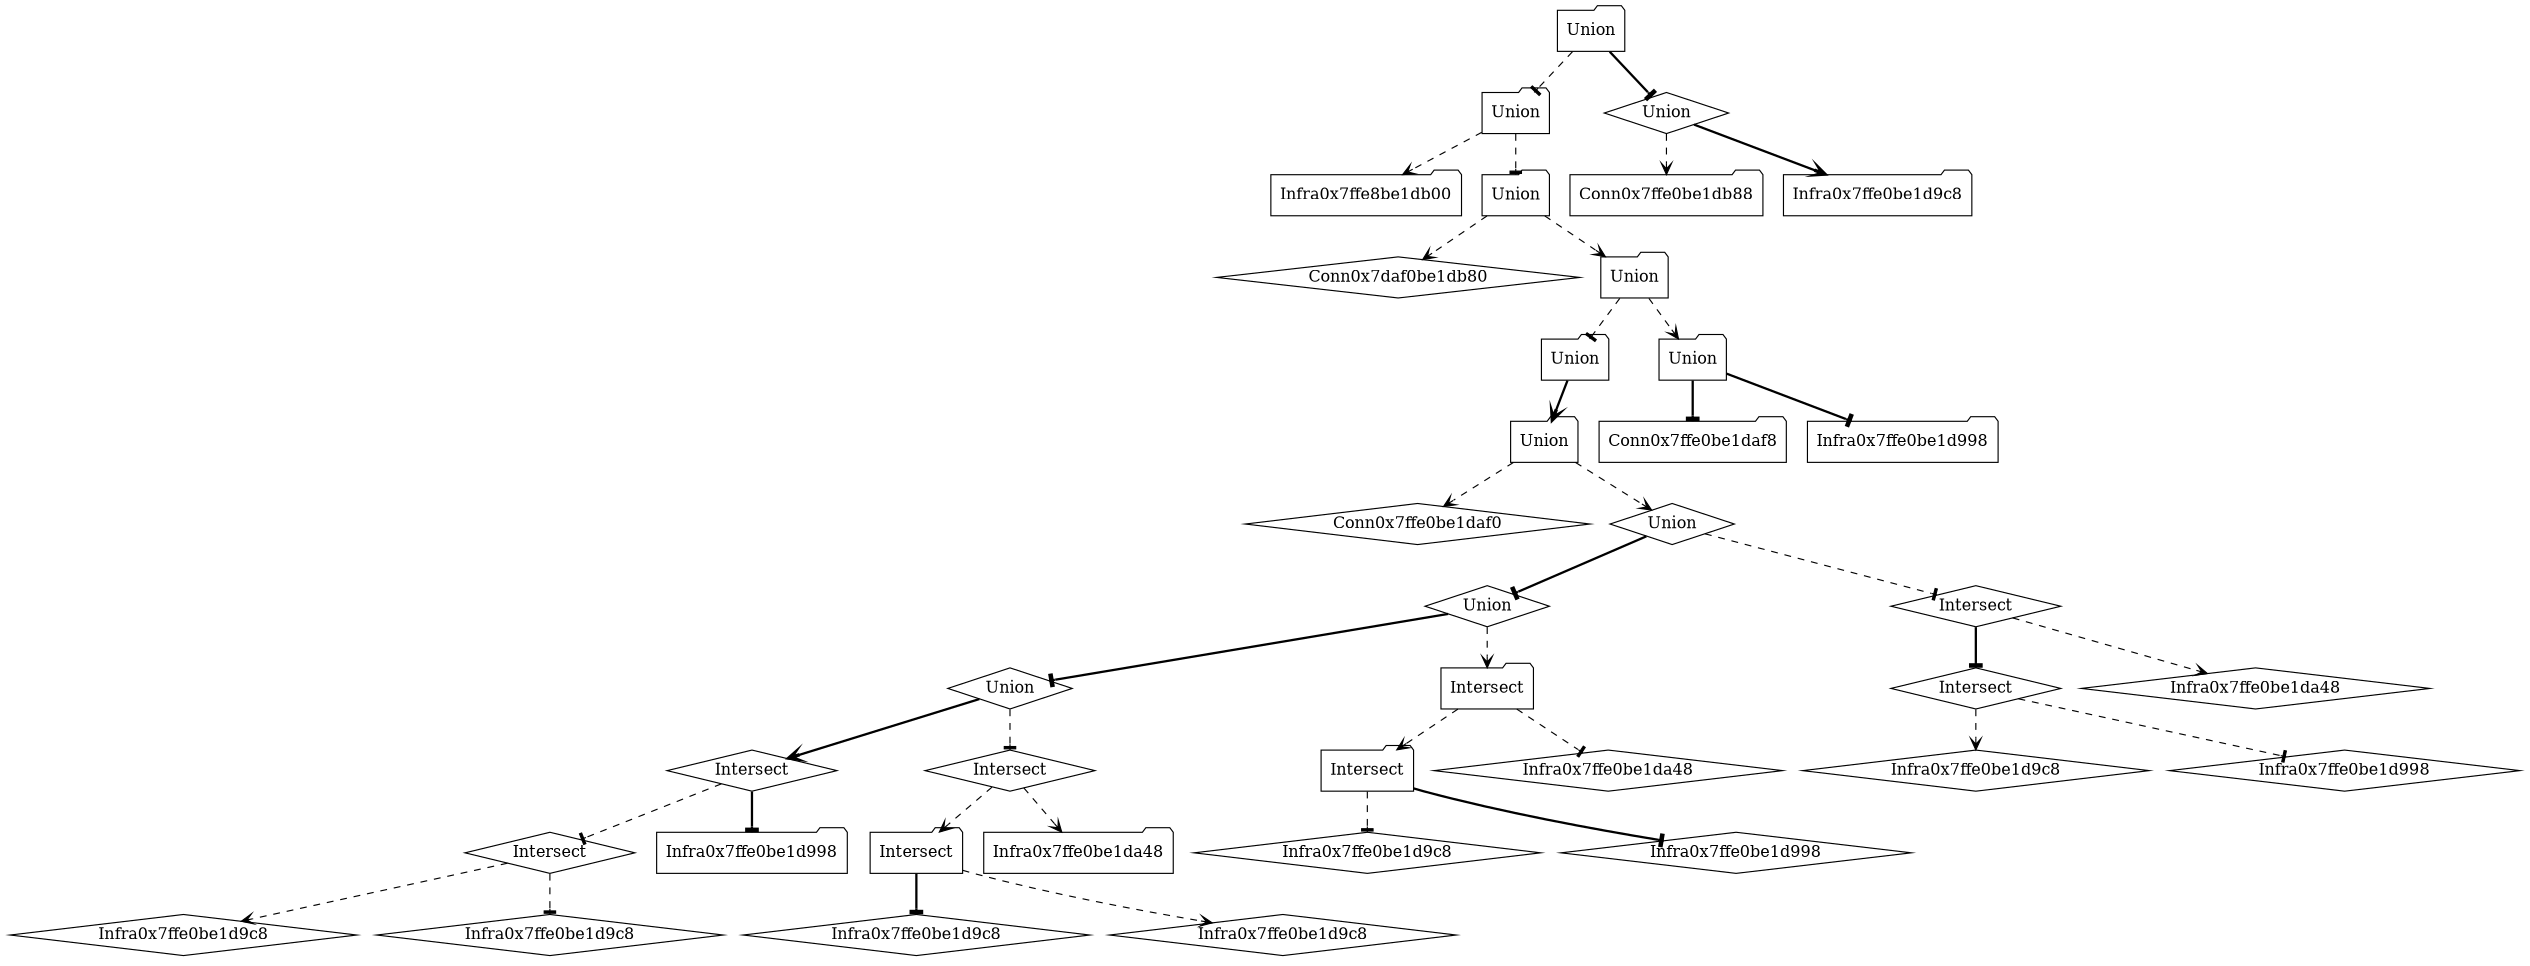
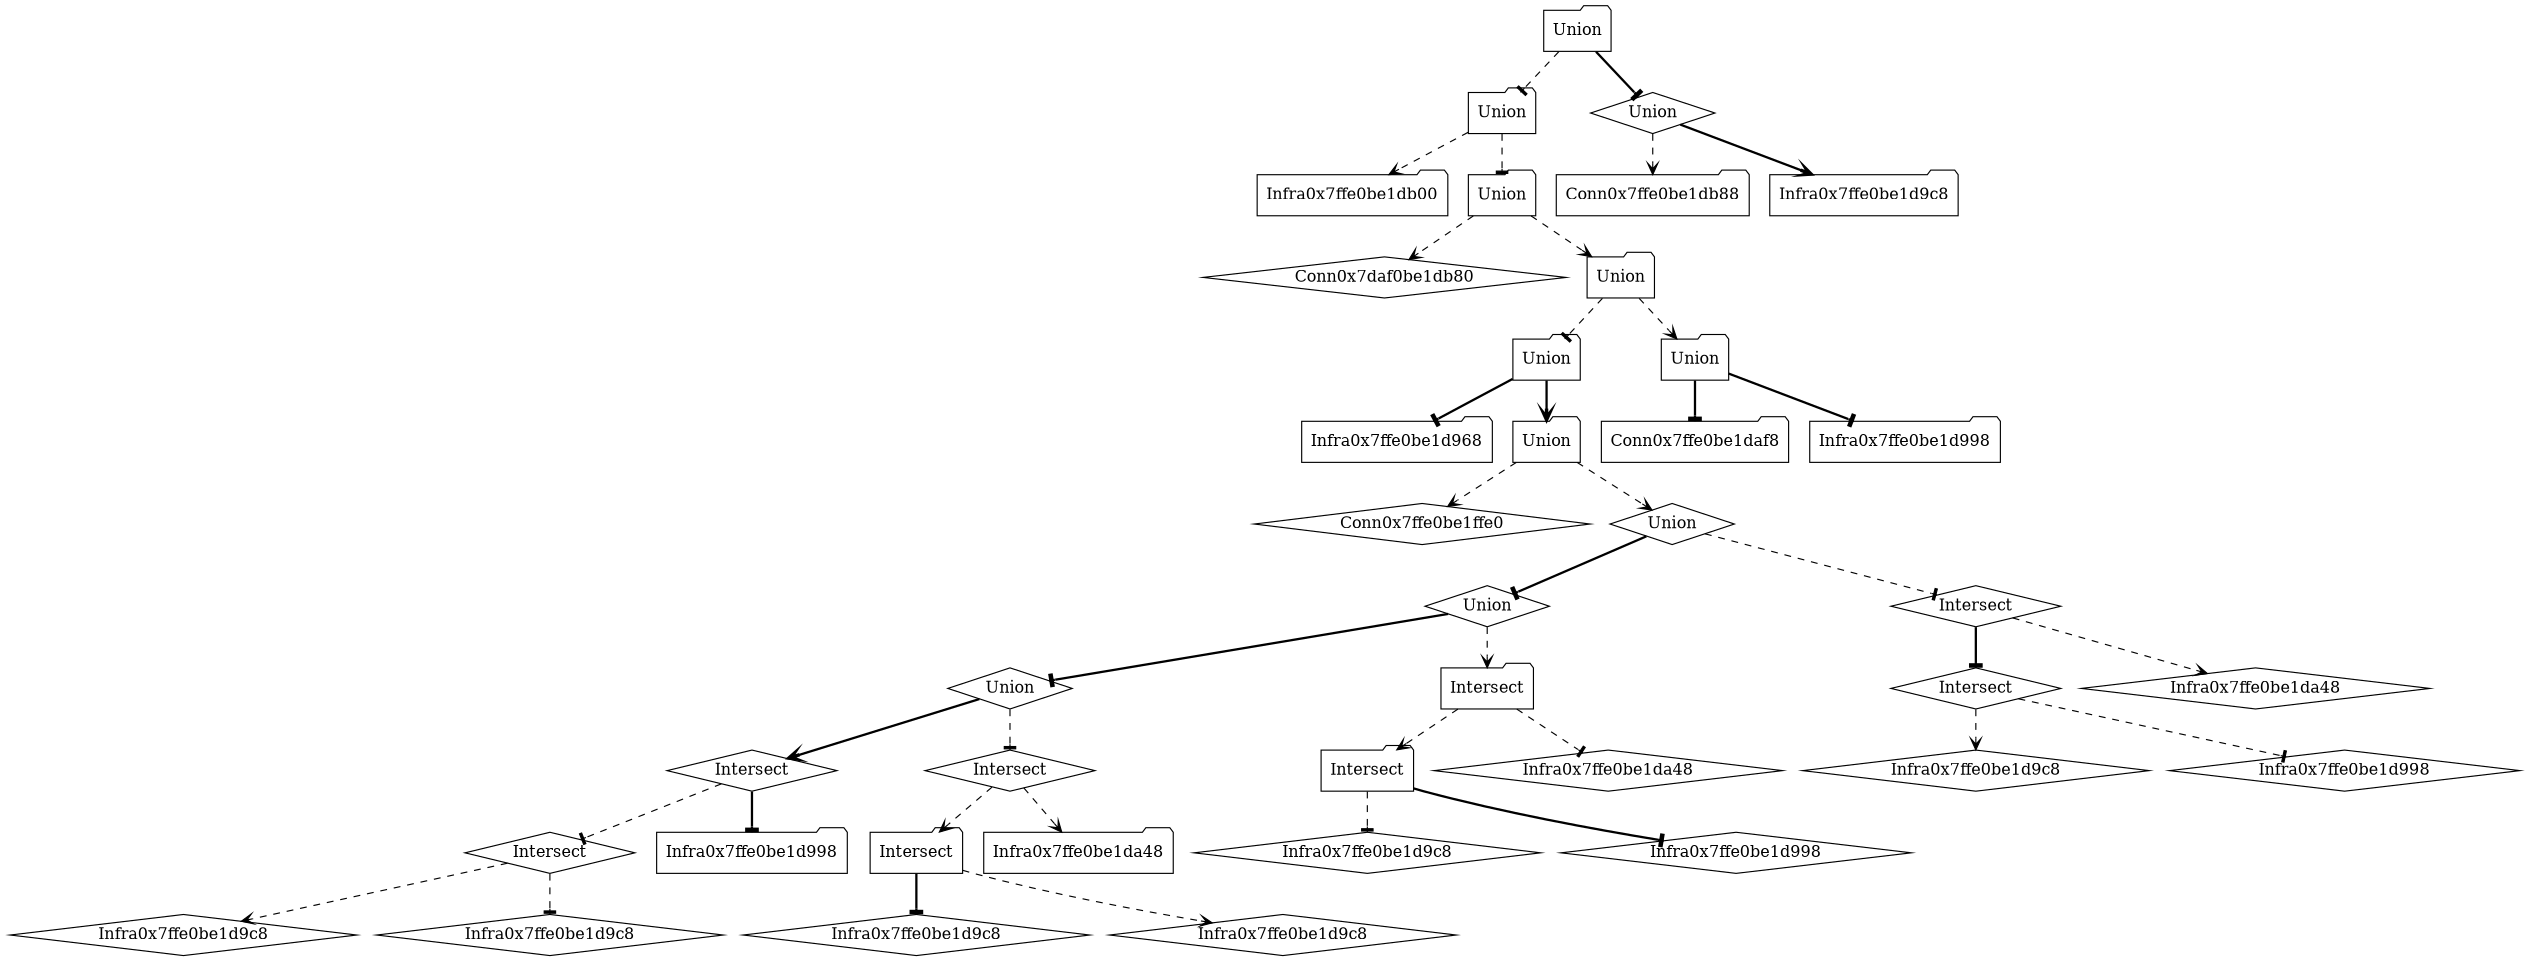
node "Infra0x7ffe8be1db00": label "Infra0x7ffe8be1db00" -> "Infra0x7ffe0be1db00"
node "Infra0x7ffe0be1d968": added
node "Conn0x7ffe0be1daf0": label "Conn0x7ffe0be1daf0" -> "Conn0x7ffe0be1ffe0"
